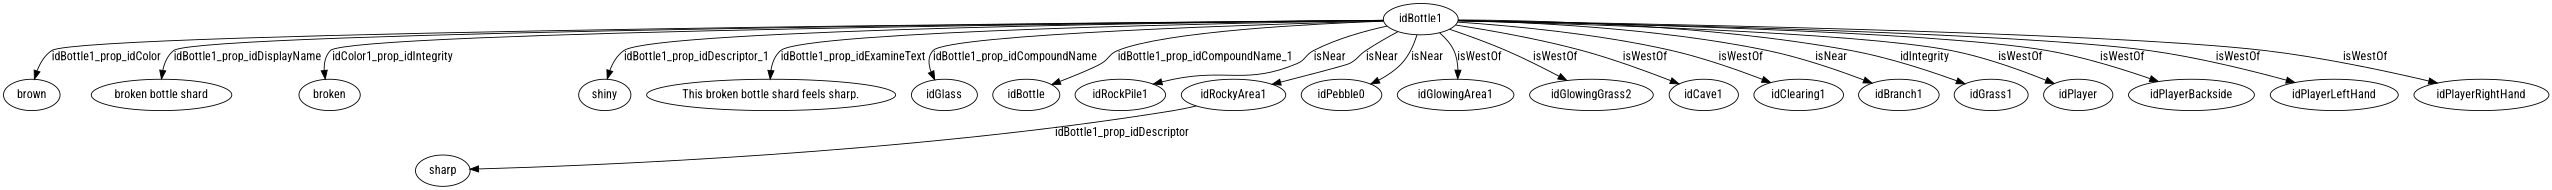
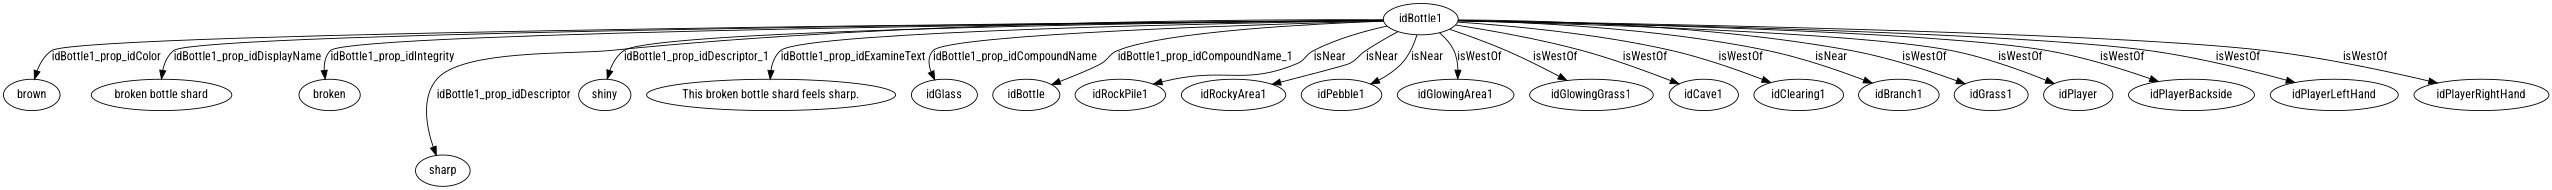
edge "idBottle1" -> "broken": label "idColor1_prop_idIntegrity" -> "idBottle1_prop_idIntegrity"
edge "idBottle1" -> "idGrass1": label "idIntegrity" -> "isWestOf"
node "idPebble0": label "idPebble0" -> "idPebble1"
node "idGlowingGrass2": label "idGlowingGrass2" -> "idGlowingGrass1"
edge "idRockyArea1" -> "sharp": now "idBottle1" -> "sharp"
